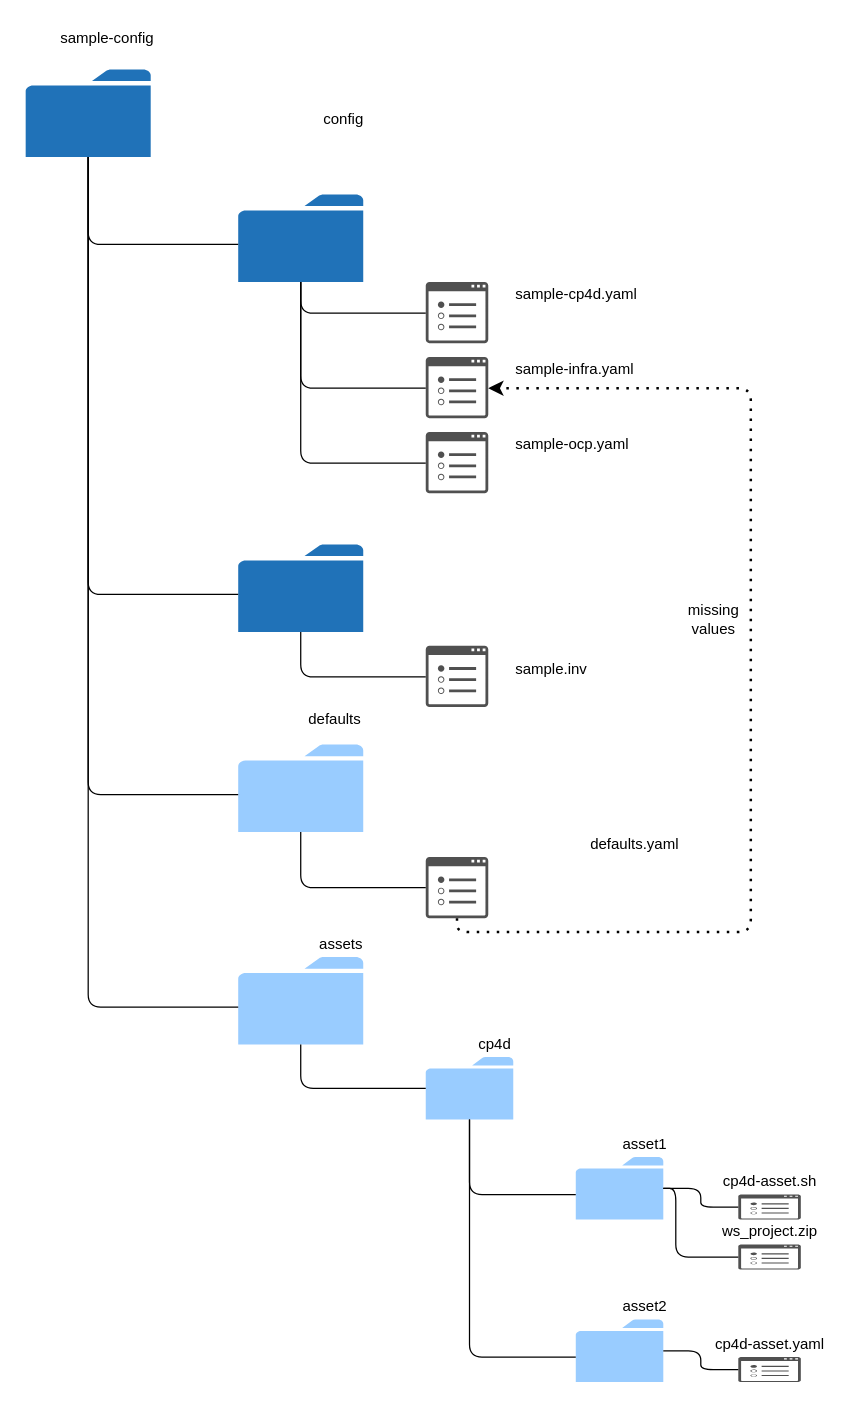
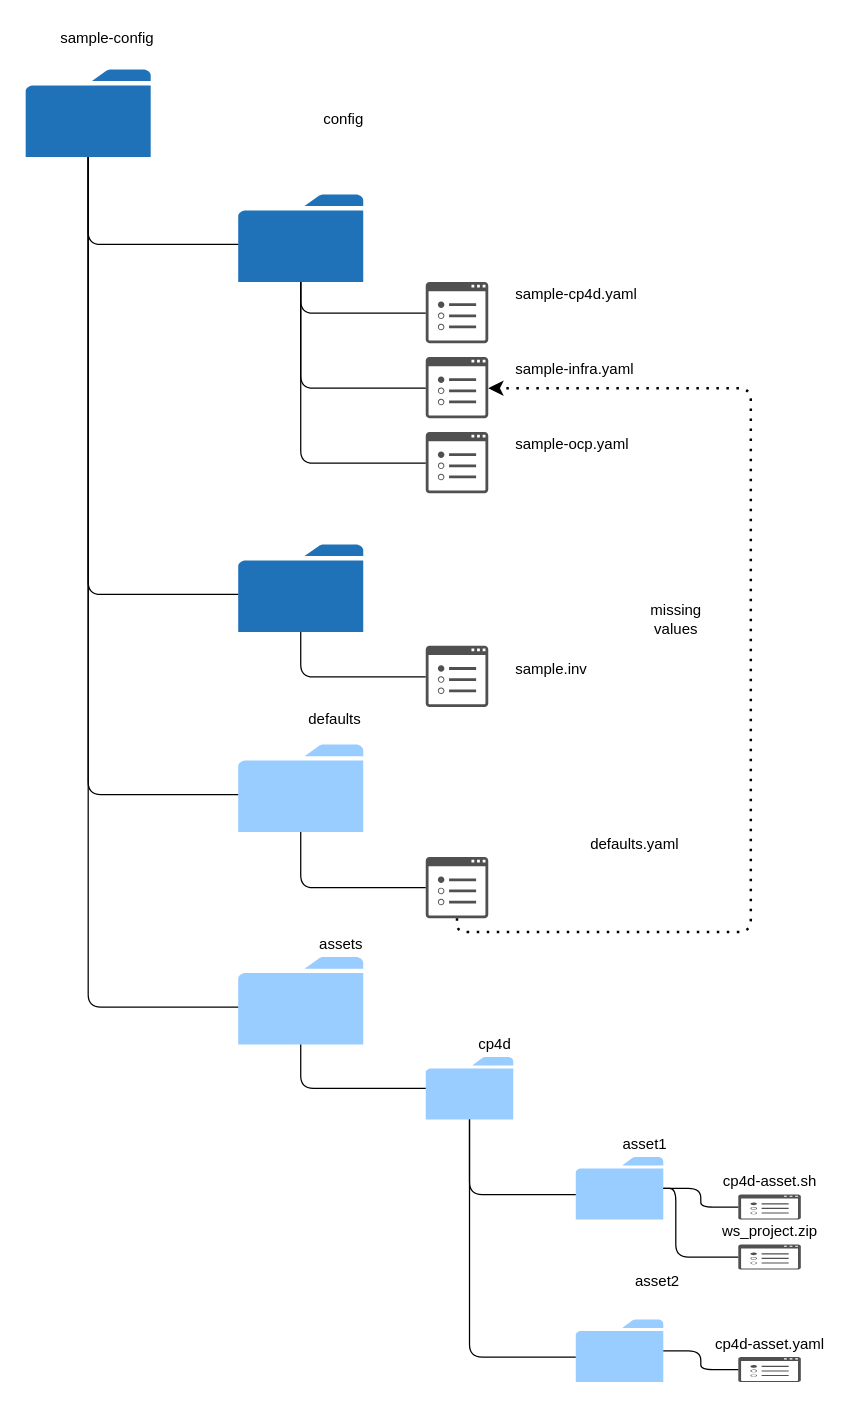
node "missing values": moved (713, 619) -> (676, 619)
node "asset2": moved (644, 1307) -> (657, 1282)
